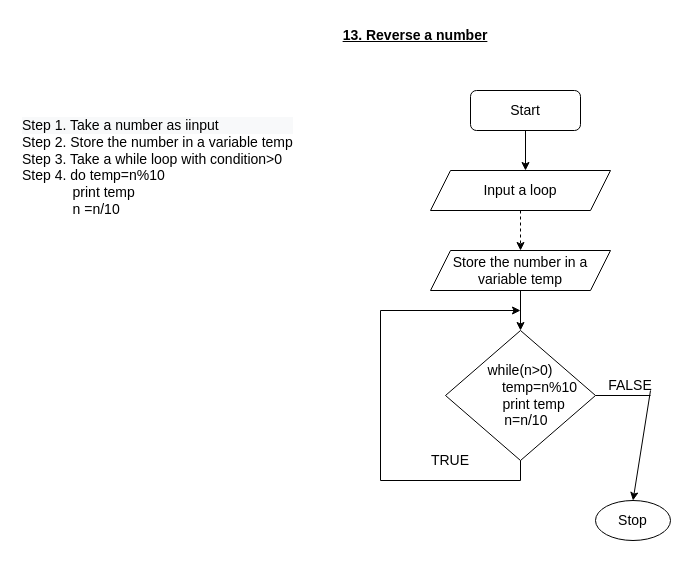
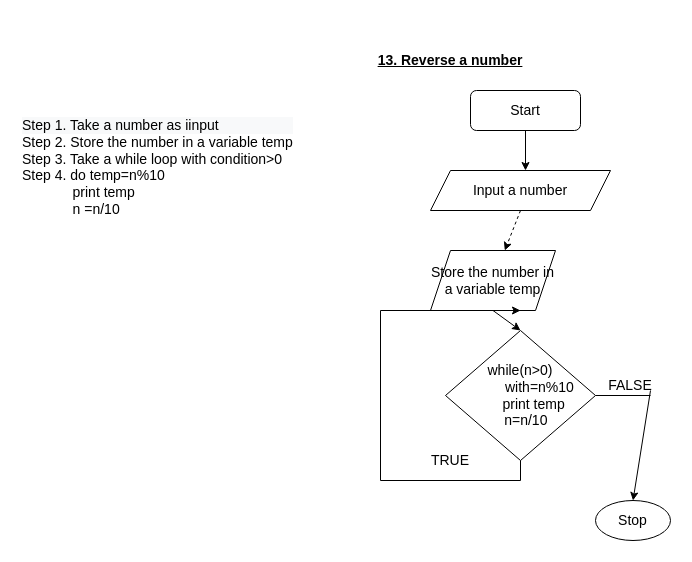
node "13. Reverse a number": moved (416, 36) -> (451, 61)
node "Input a loop": label "Input a loop" -> "Input a number"
node "Store the number in a variable temp": size 180x40 -> 125x60
node "while(n>0) temp=n%10 print temp n=n/10": label "while(n>0) temp=n%10 print temp n=n/10" -> "while(n>0) with=n%10 print temp n=n/10"
